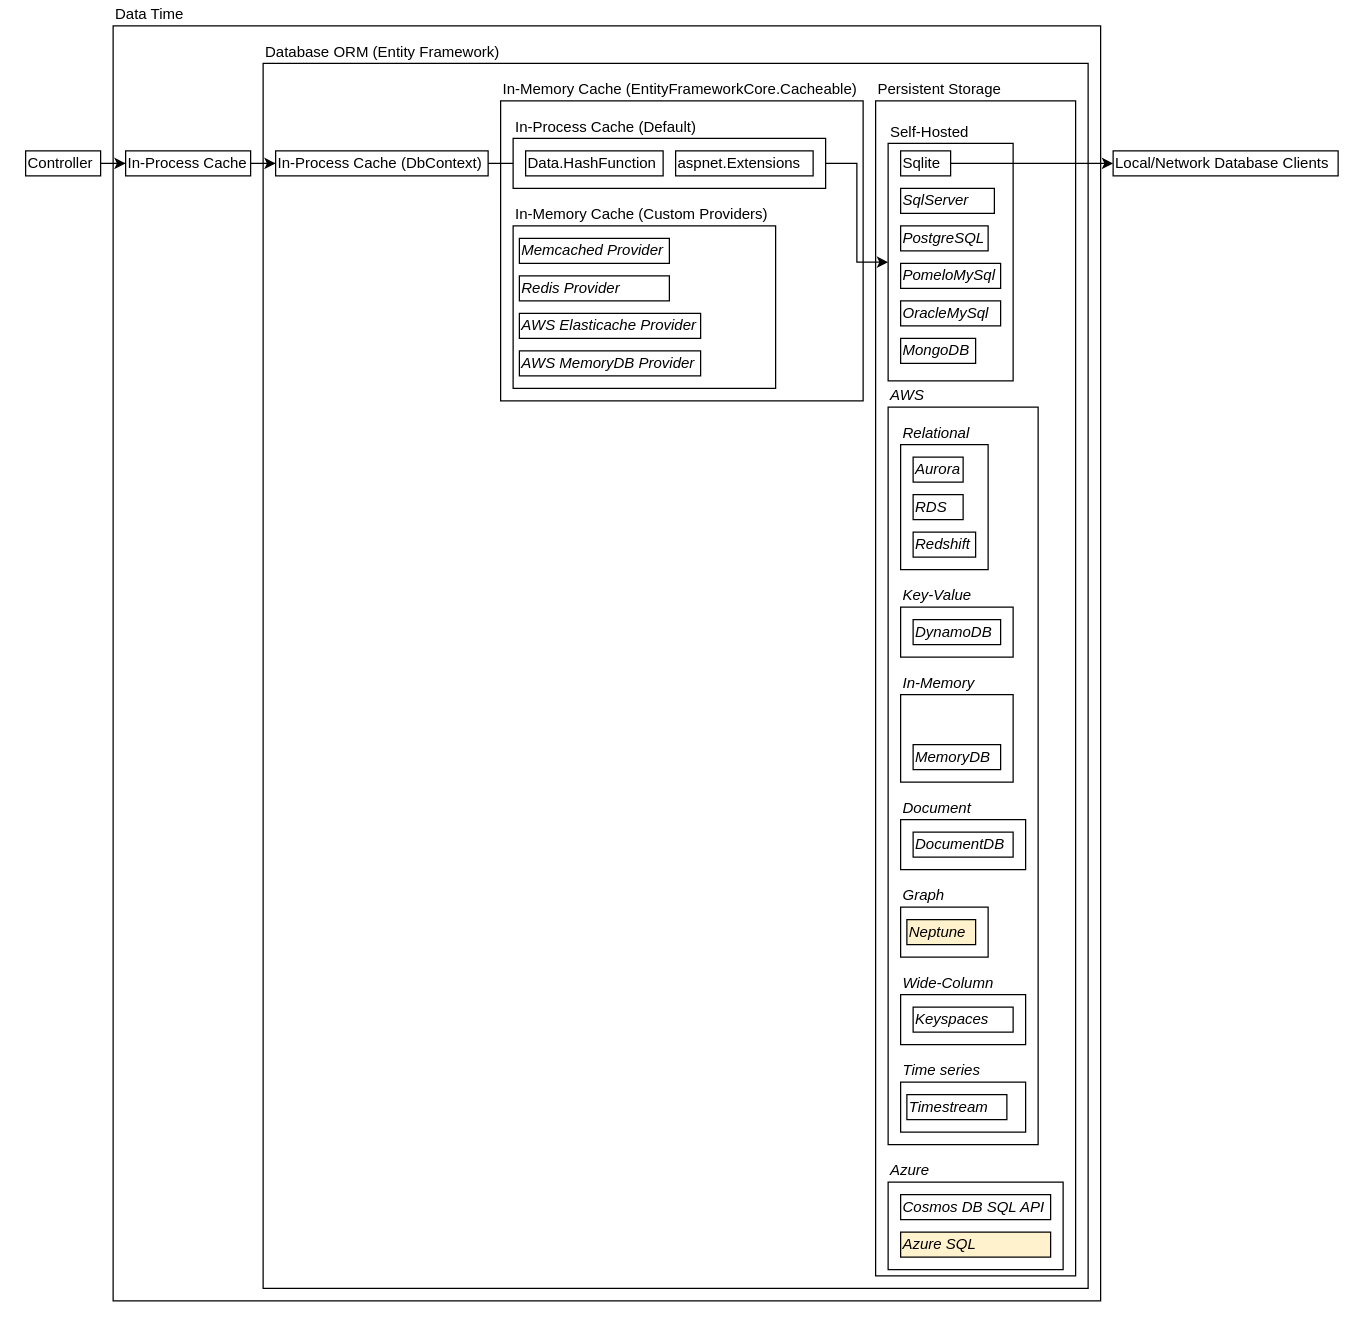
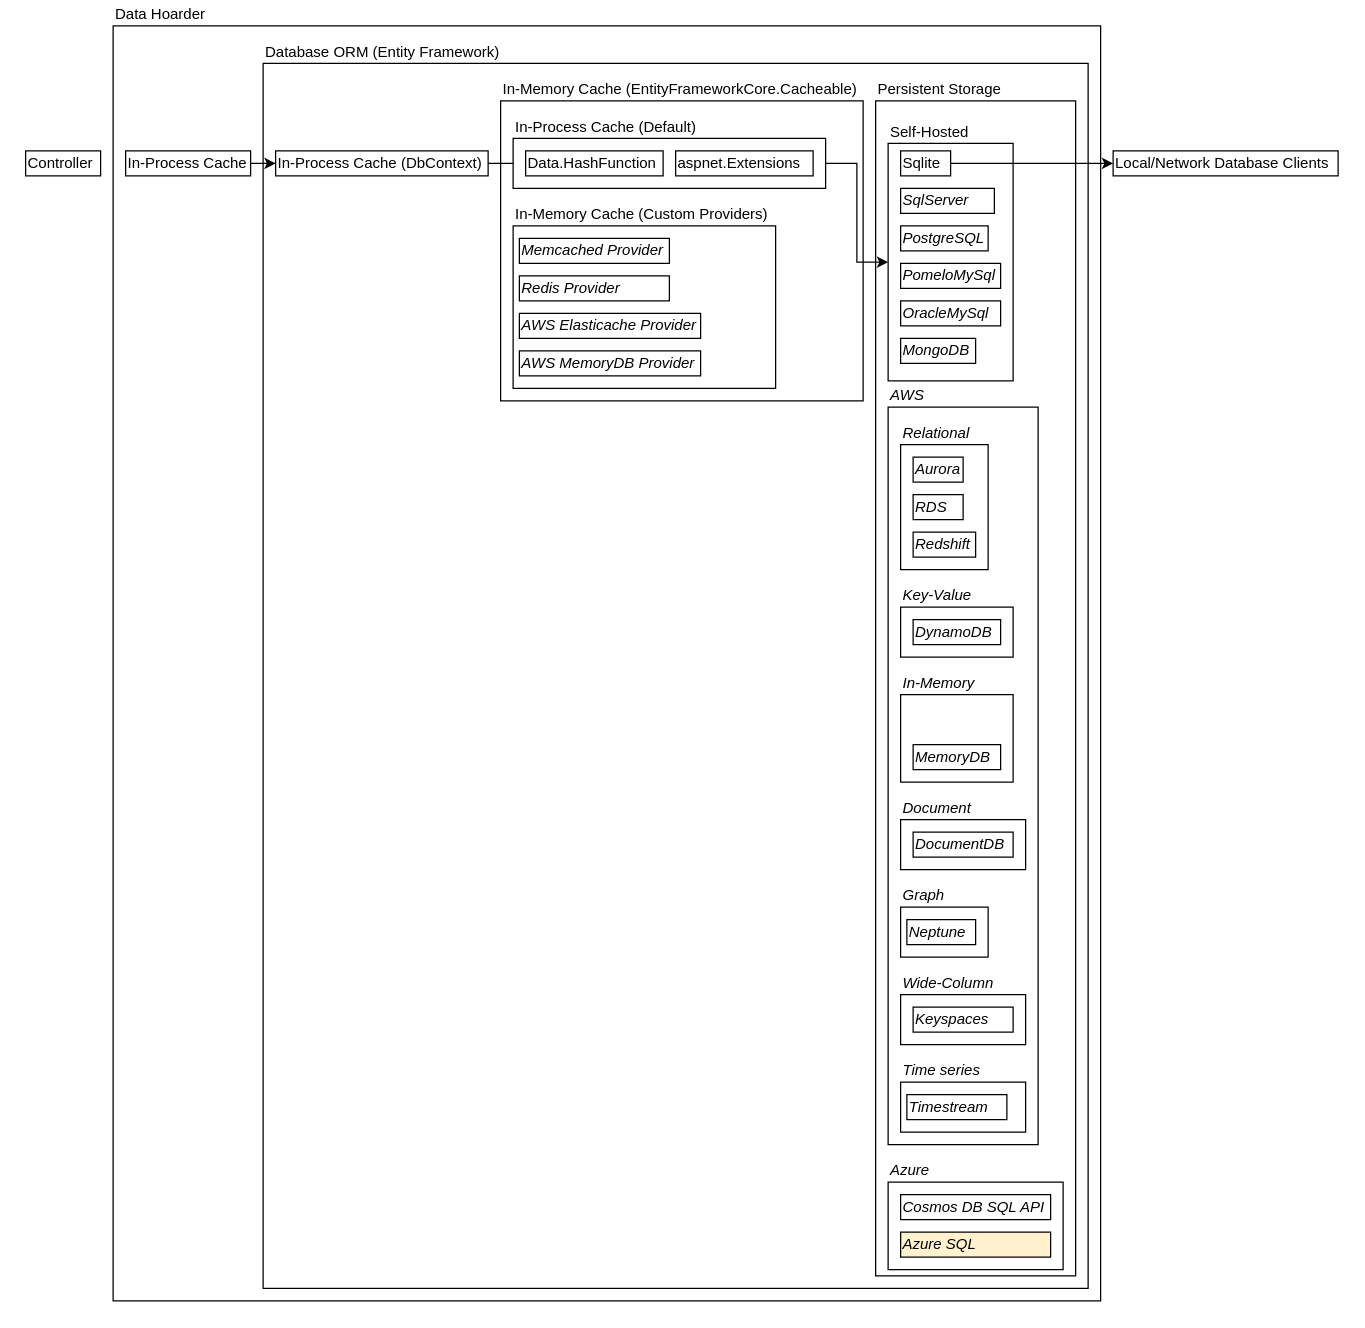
node "Data Time": label "Data Time" -> "Data Hoarder"
edge "Controller" -> "In-Process Cache": removed
node "Neptune": fillcolor #fff2cc -> #ffffff
